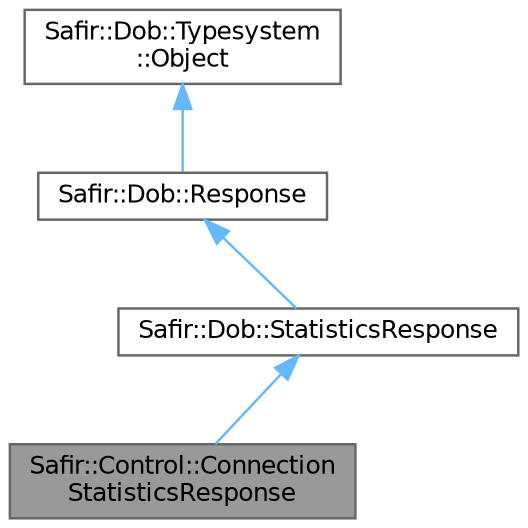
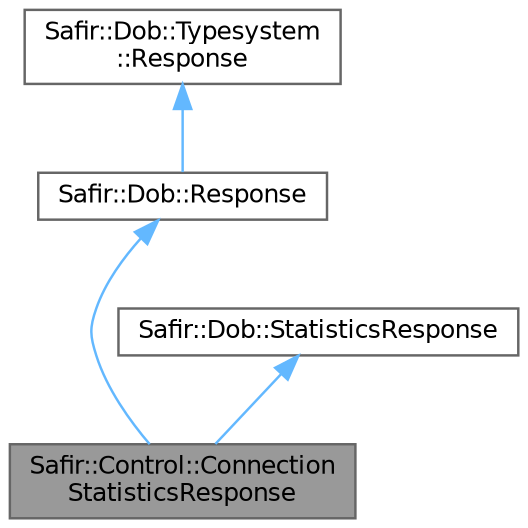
node "Safir::Dob::Typesystem ::Object": label "Safir::Dob::Typesystem ::Object" -> "Safir::Dob::Typesystem ::Response"
edge "Safir::Dob::StatisticsResponse" -> "Safir::Dob::Response": now "Safir::Control::Connection StatisticsResponse" -> "Safir::Dob::Response"
